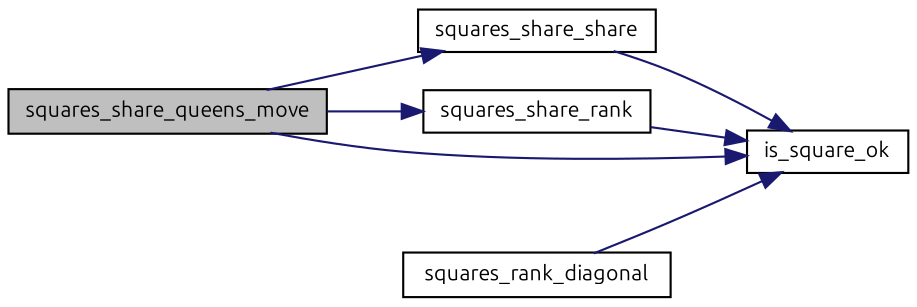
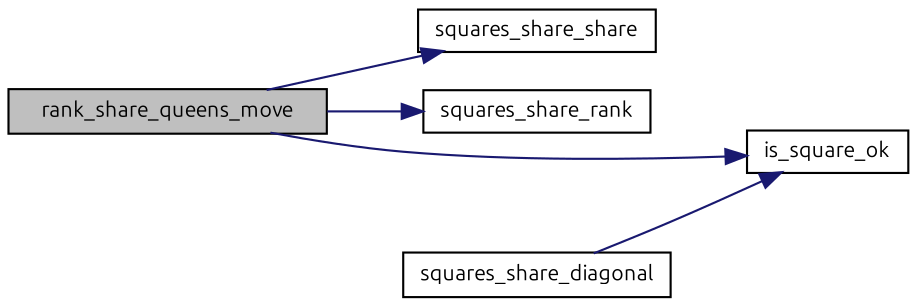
edge "squares_share_share" -> "is_square_ok": removed
node "squares_share_queens_move": label "squares_share_queens_move" -> "rank_share_queens_move"
edge "squares_share_rank" -> "is_square_ok": removed
node "squares_rank_diagonal": label "squares_rank_diagonal" -> "squares_share_diagonal"
